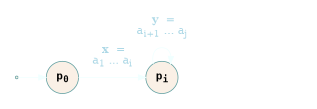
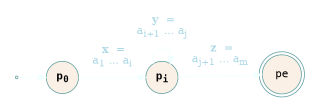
node "pe": added
